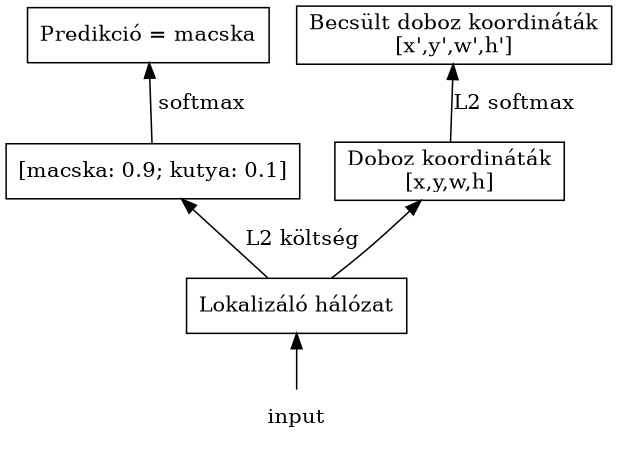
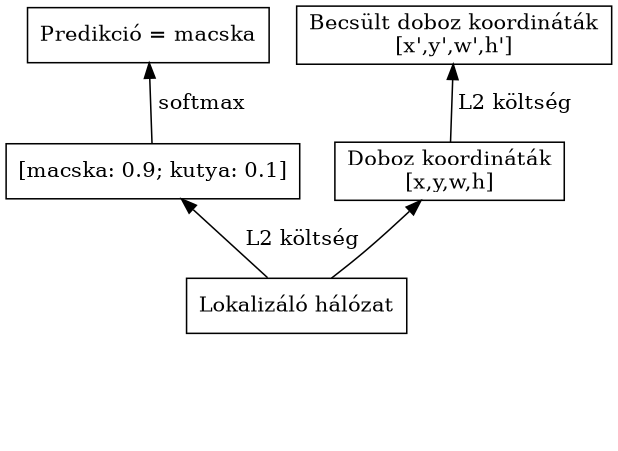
edge "Doboz koordináták [x,y,w,h]" -> "Becsült doboz koordináták [x',y',w',h']": label " L2 softmax" -> " L2 költség"
node "input": removed
